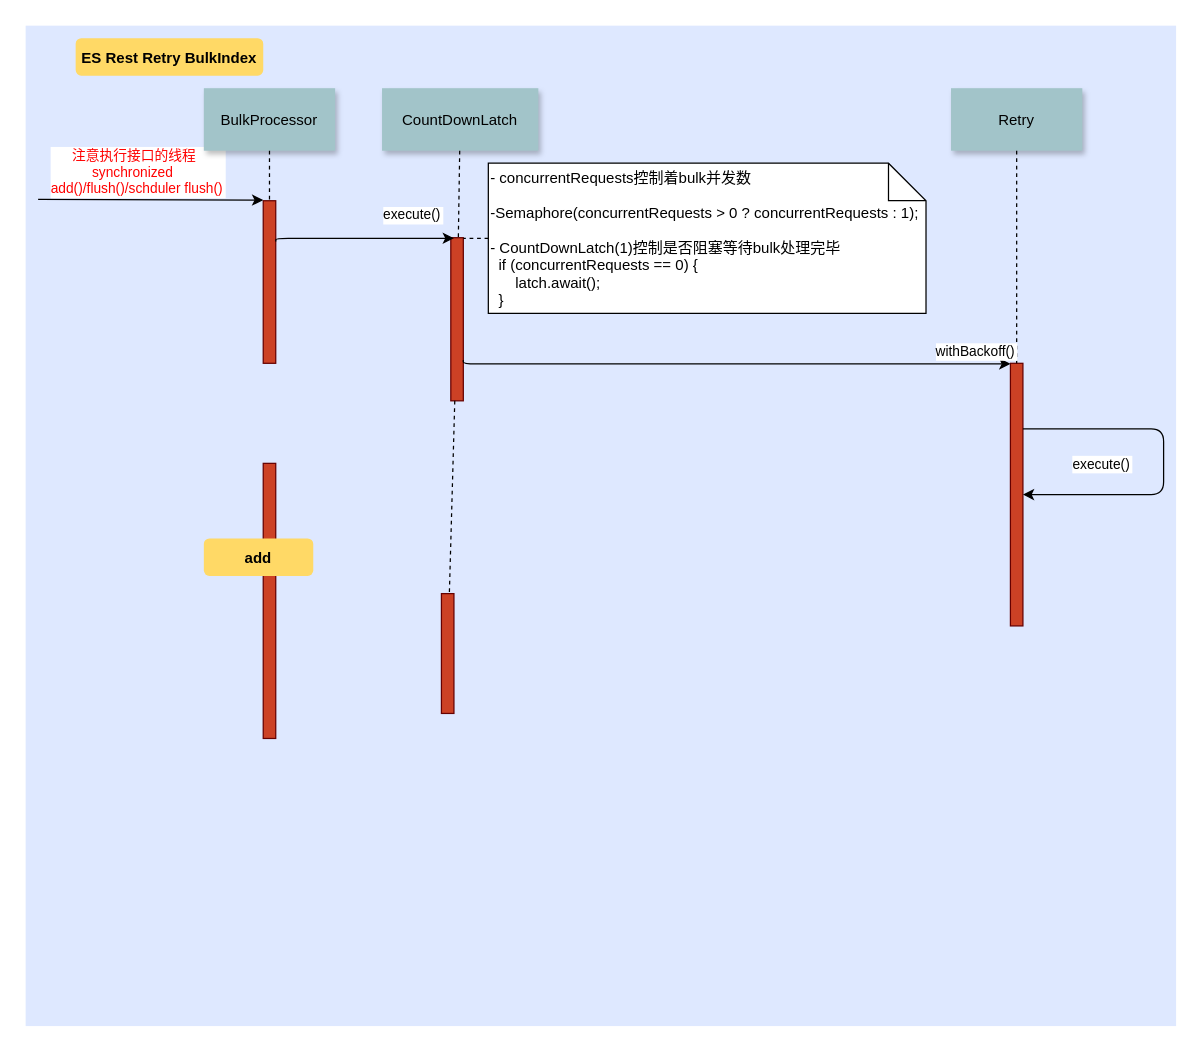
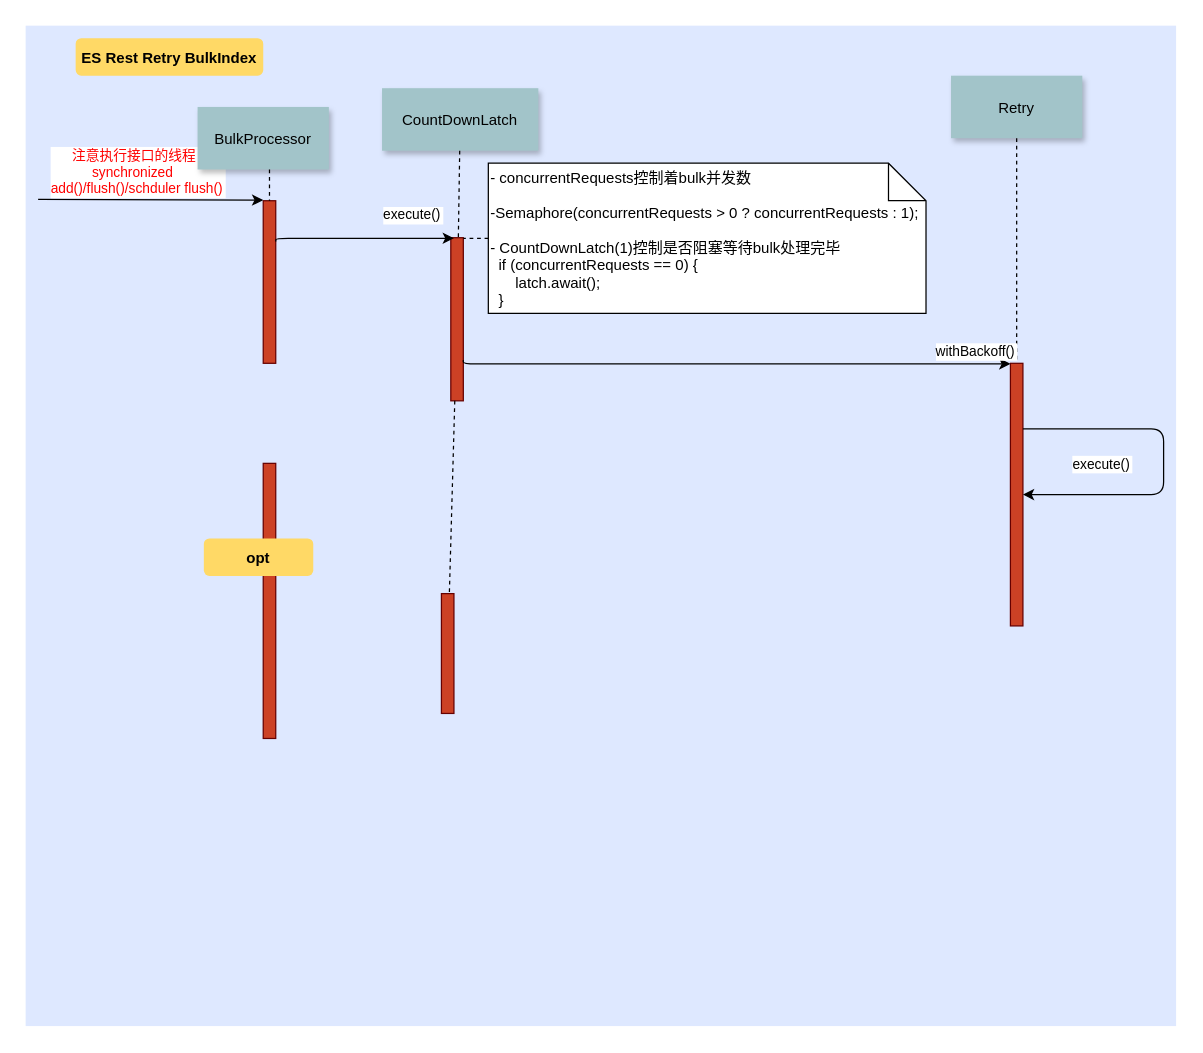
node "BulkProcessor": moved (269, 119) -> (263, 138)
node "Retry": moved (1016, 119) -> (1016, 107)
node "add": label "add" -> "opt"
